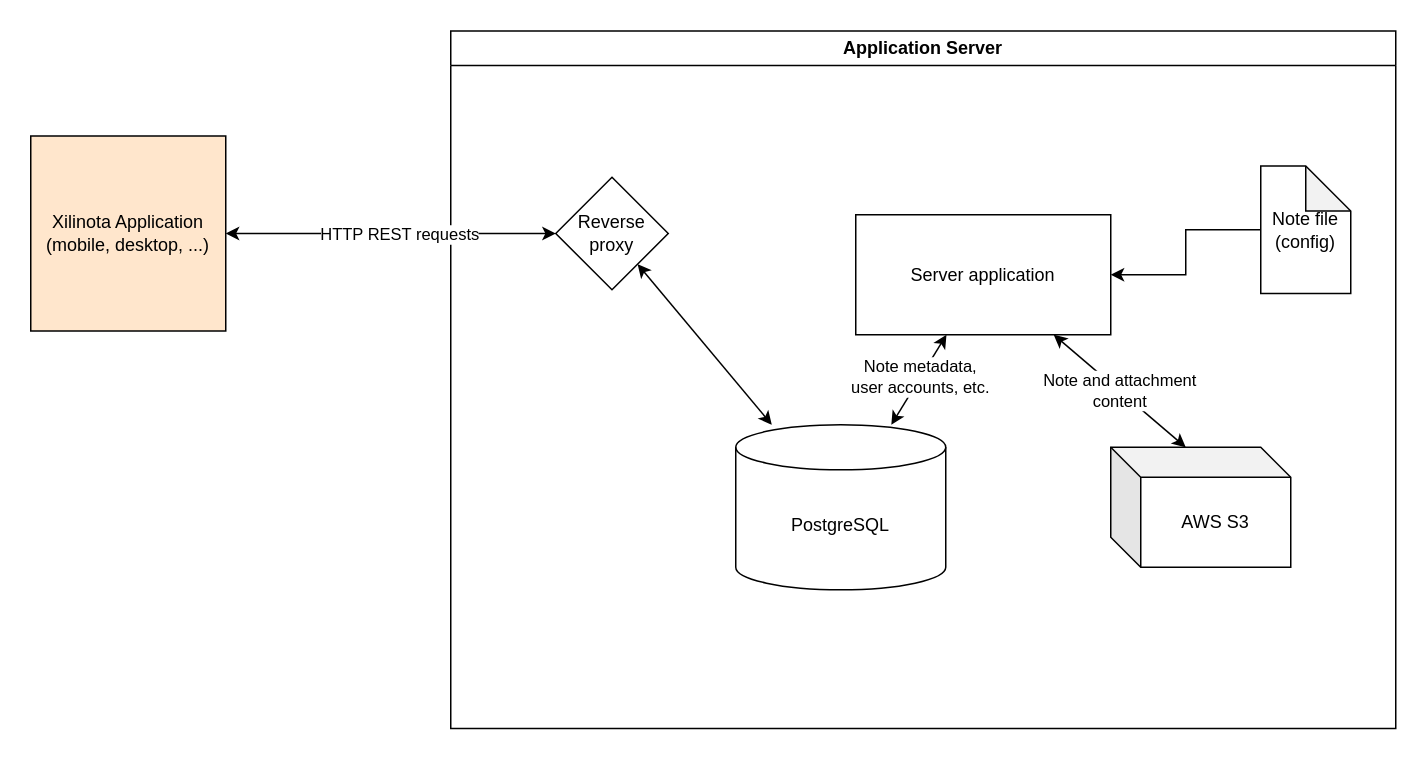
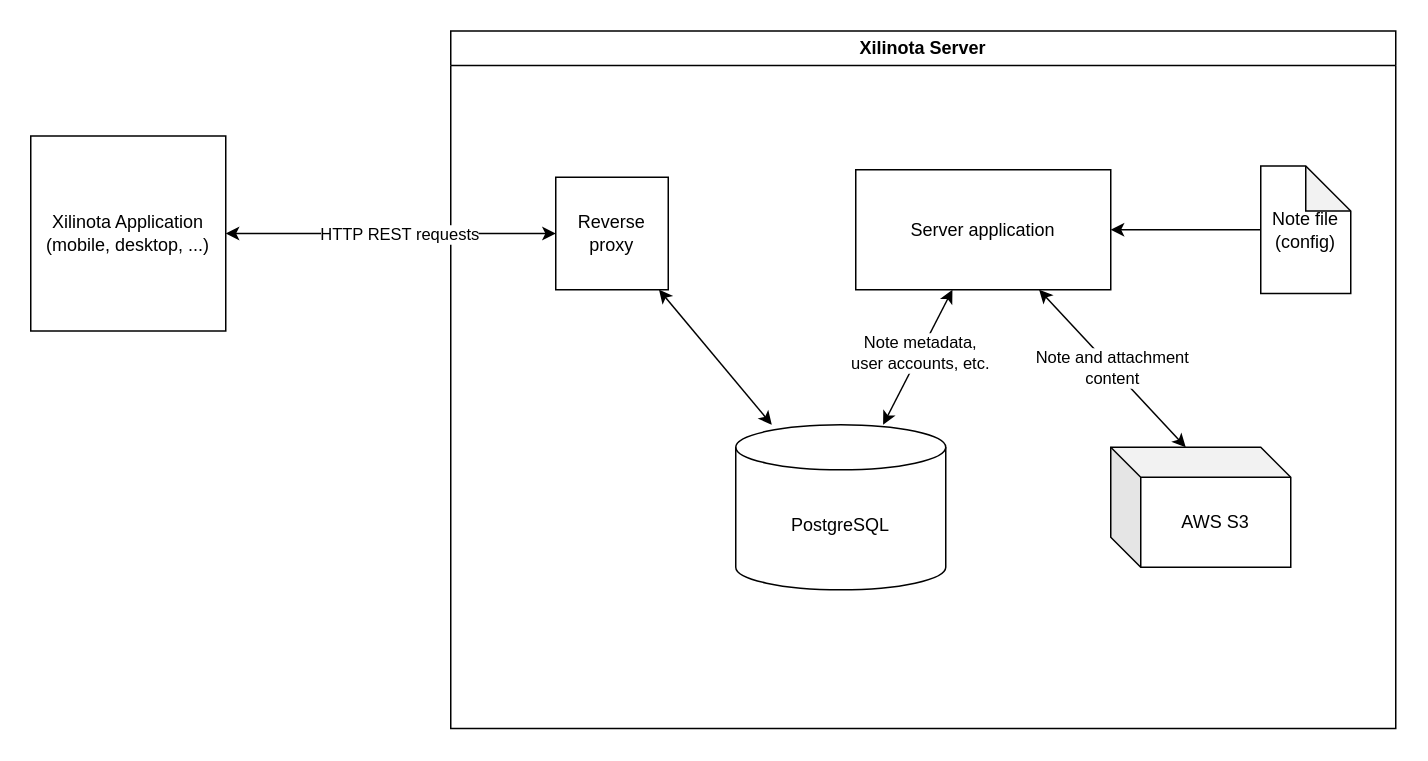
node "Application Server": label "Application Server" -> "Xilinota Server"
node "Xilinota Application (mobile, desktop, ...)": fillcolor #ffe6cc -> #ffffff
node "Reverse proxy": shape diamond -> rectangle
node "Server application": moved (983, 275) -> (983, 230)
